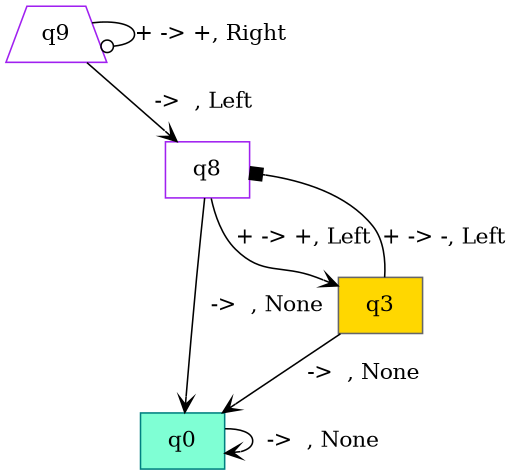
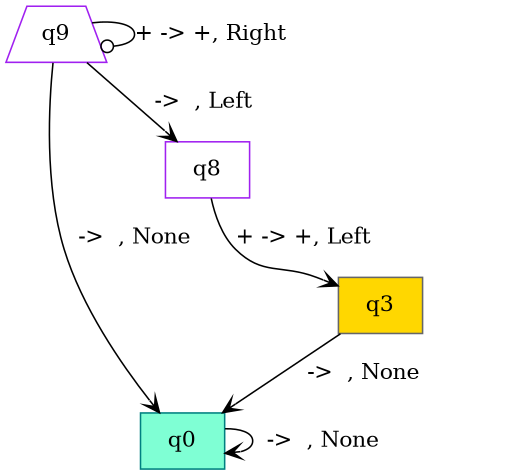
edge "q3" -> "q8": removed, label "+ -> -, Left"
edge "q8" -> "q0": now "q9" -> "q0"
